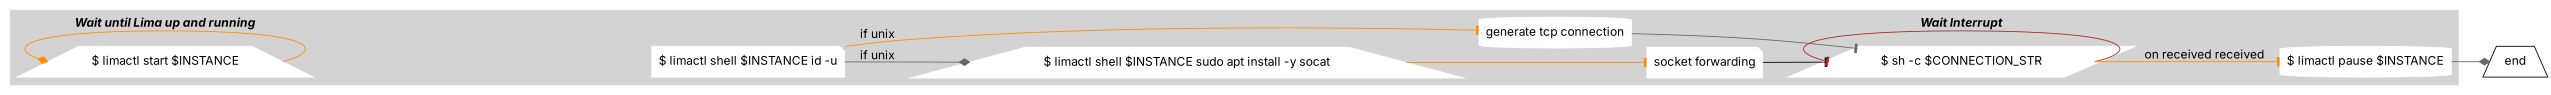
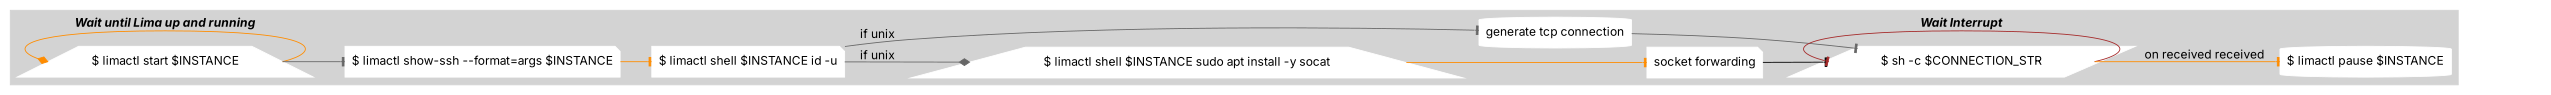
edge "$ limactl shell $INSTANCE id -u" -> "generate tcp connection": color darkorange -> gray40
node "$ limactl show-ssh --format=args $INSTANCE": added
node "end": removed
